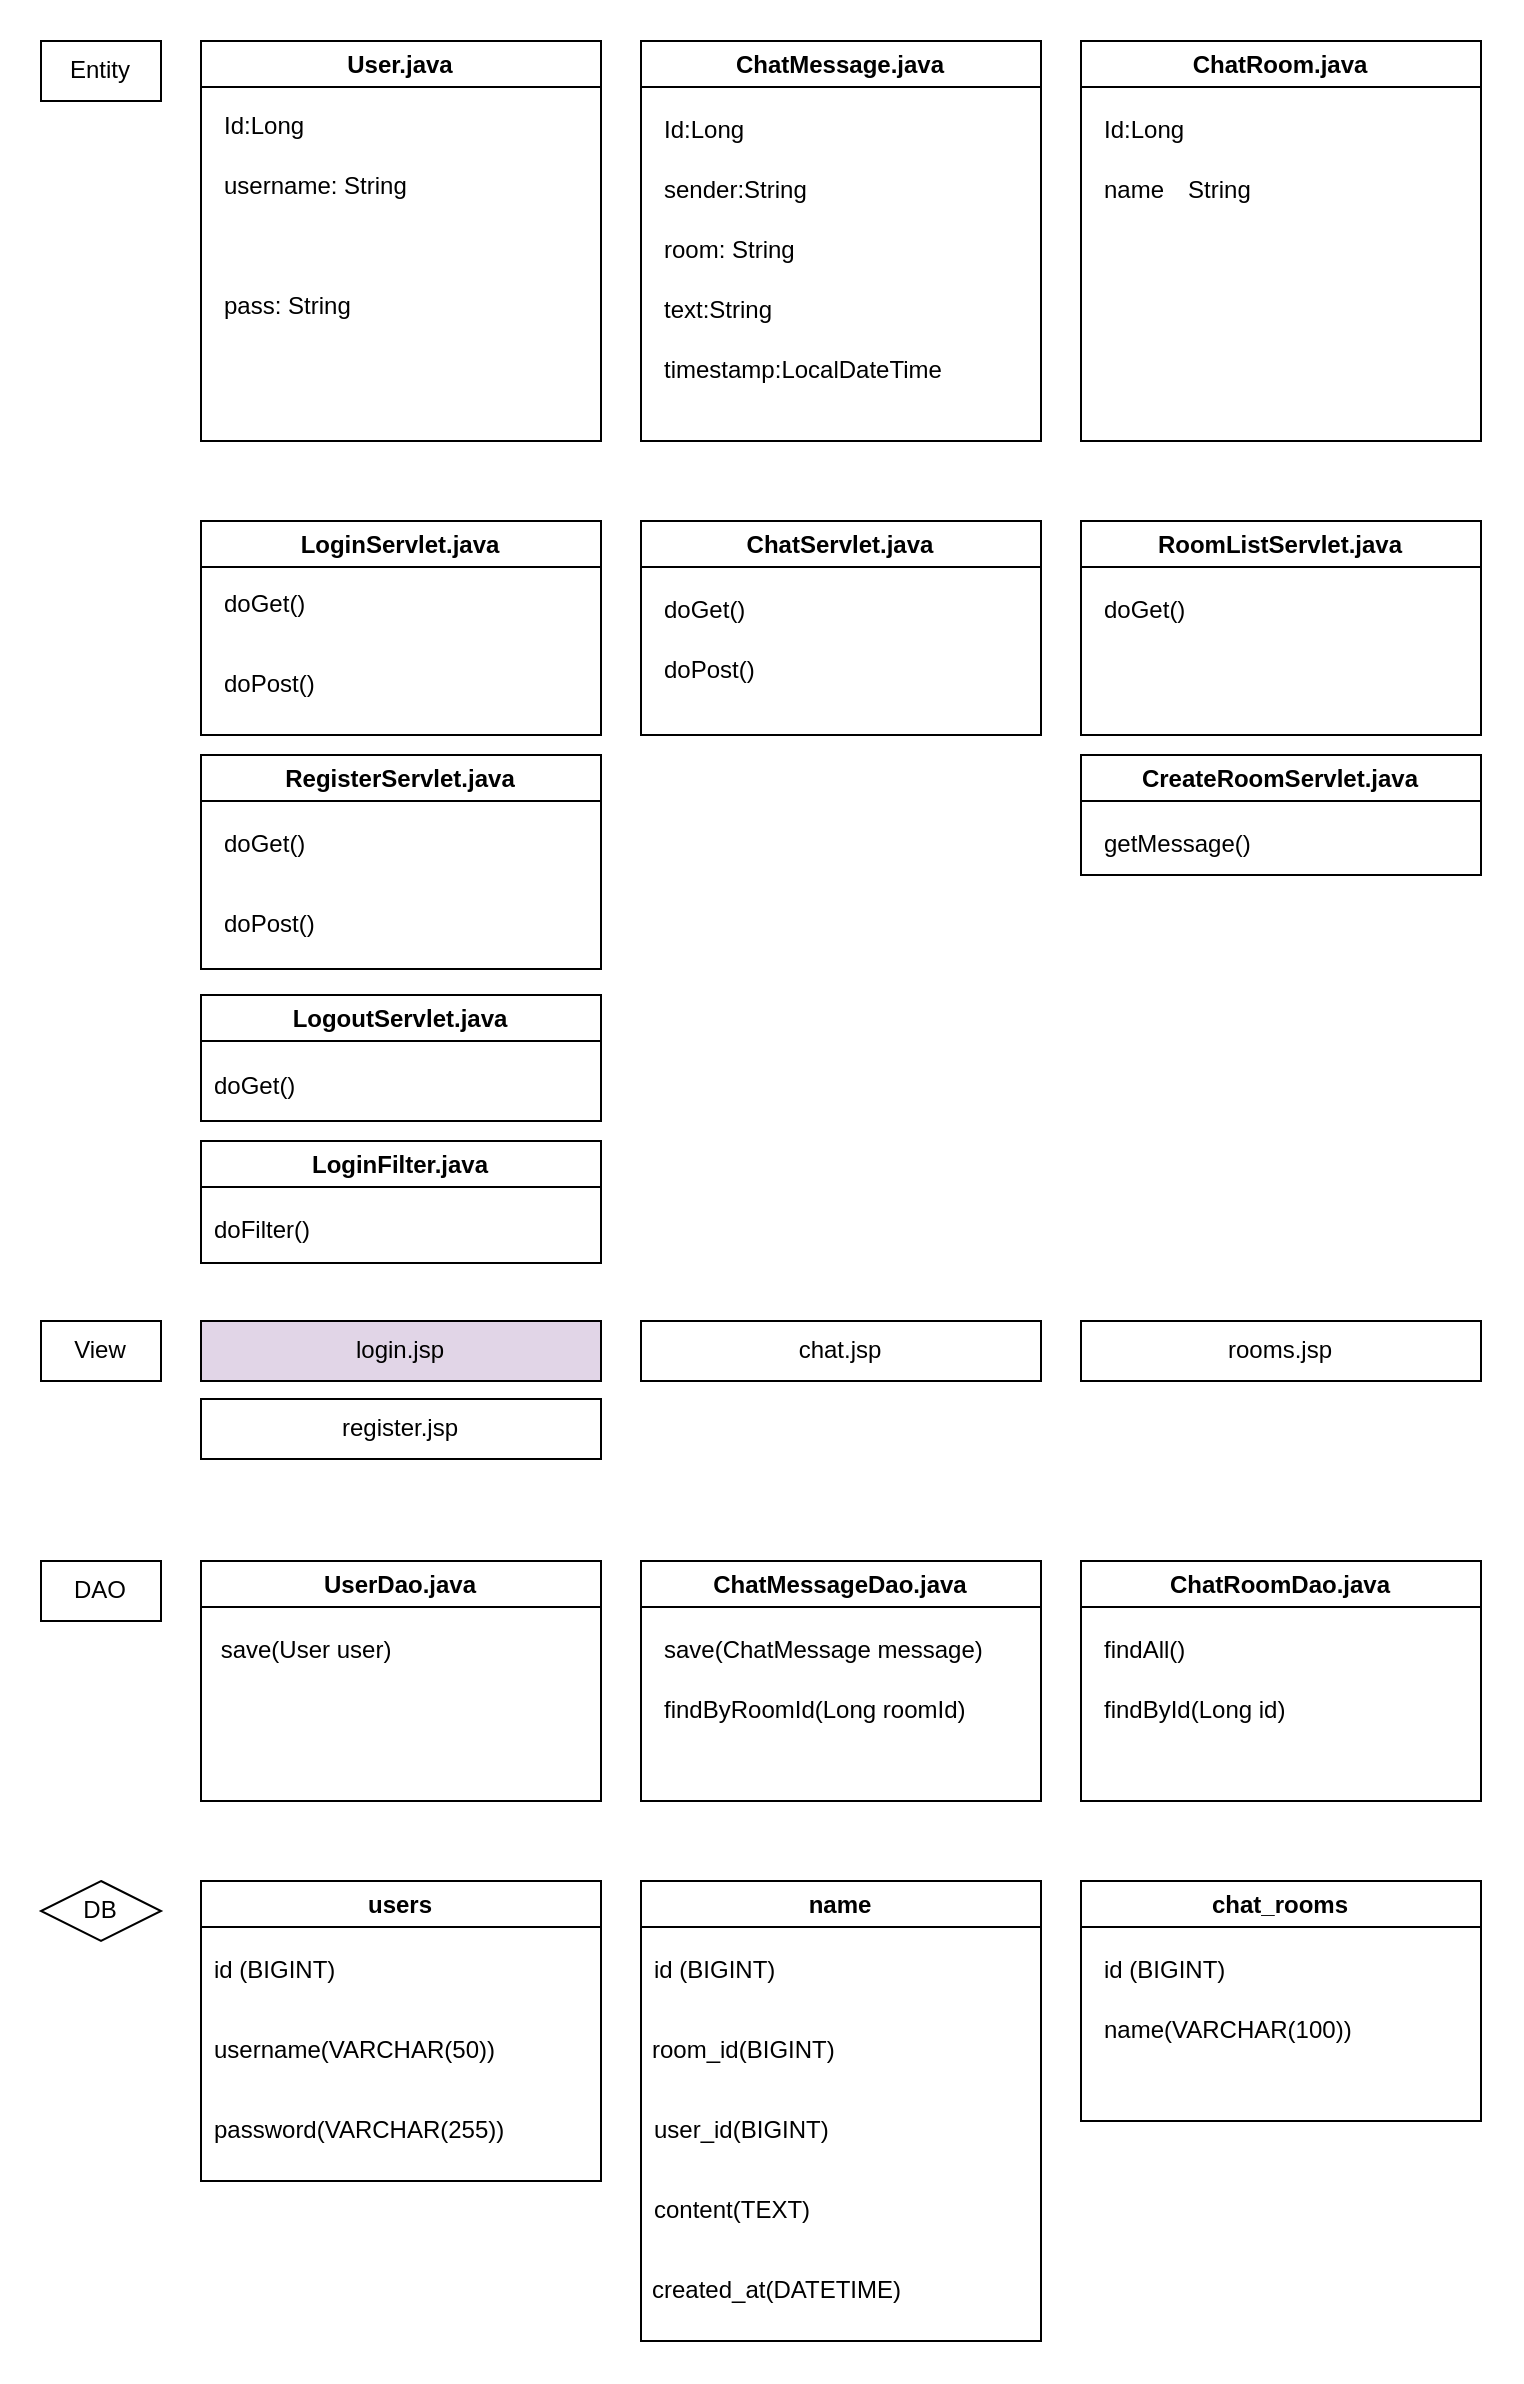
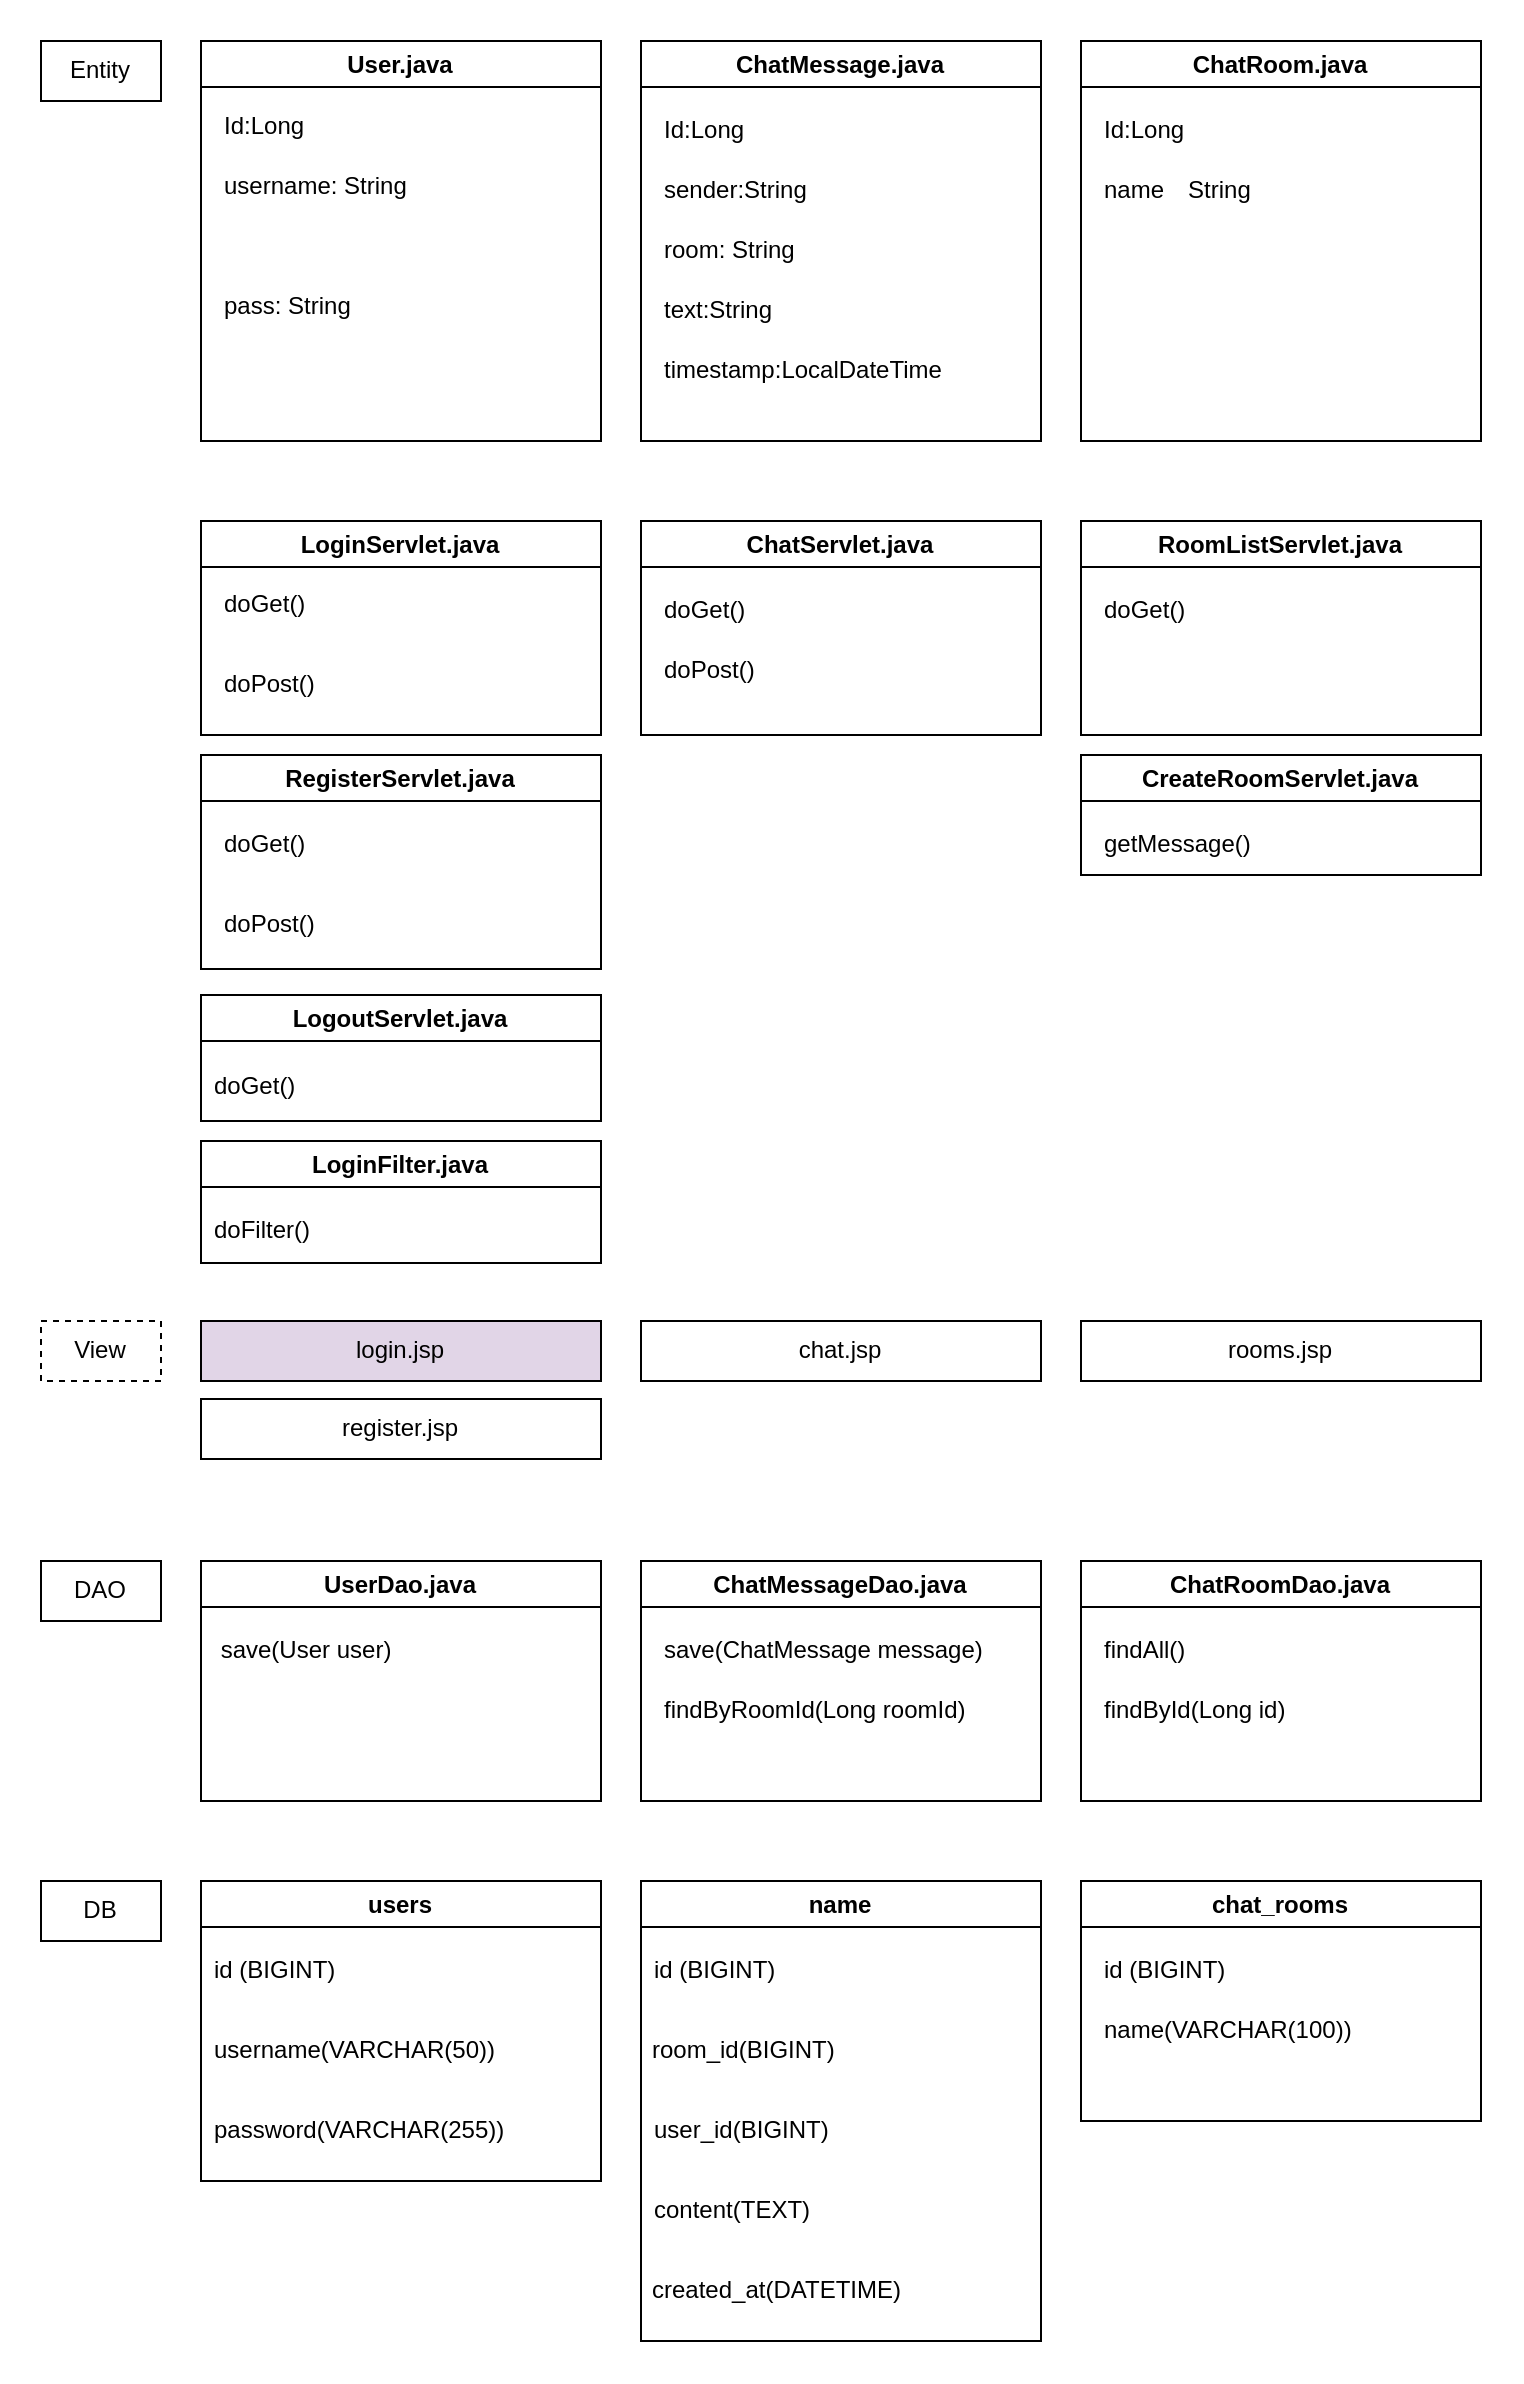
node "View": style solid -> dashed
node "DB": shape diamond -> rectangle
